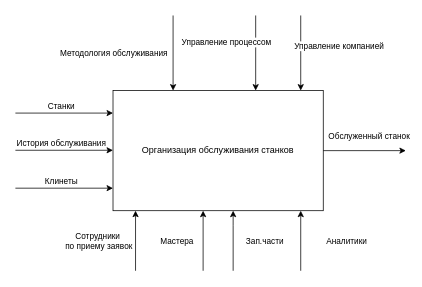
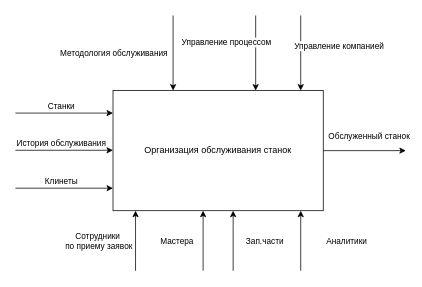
node "Организация обслуживания станков": label "Организация обслуживания станков" -> "Организация обслуживания станок"
